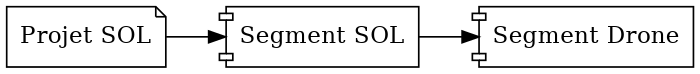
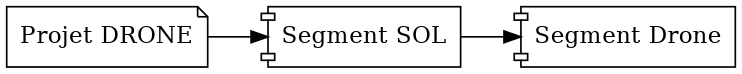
node "Projet SOL": label "Projet SOL" -> "Projet DRONE"
